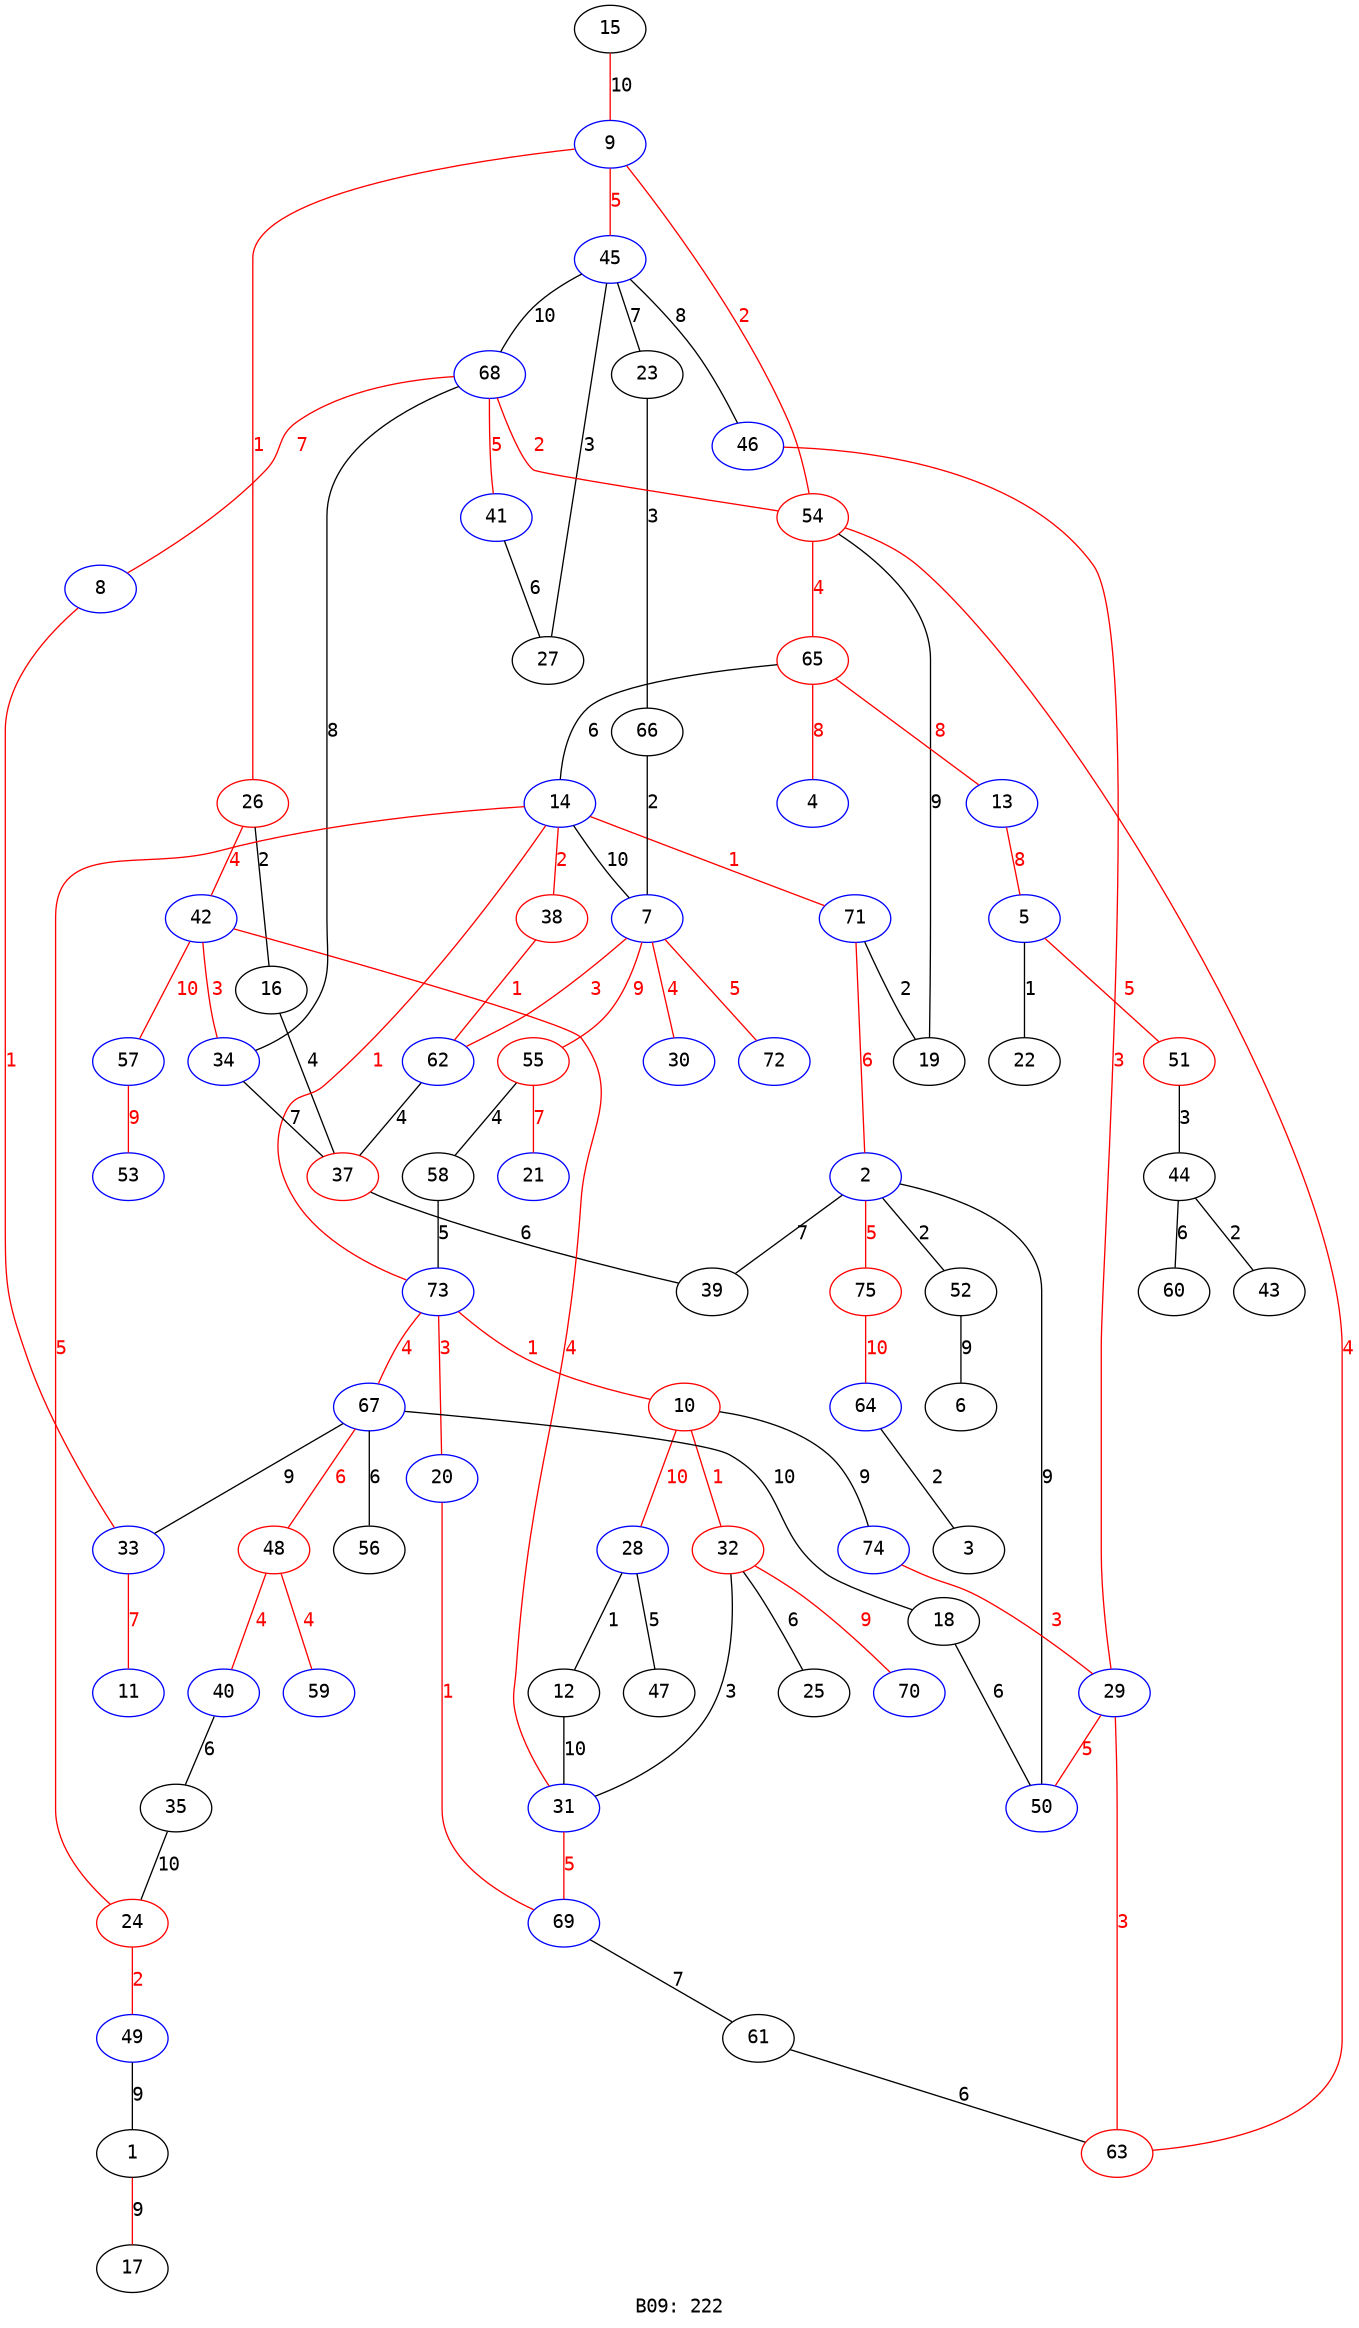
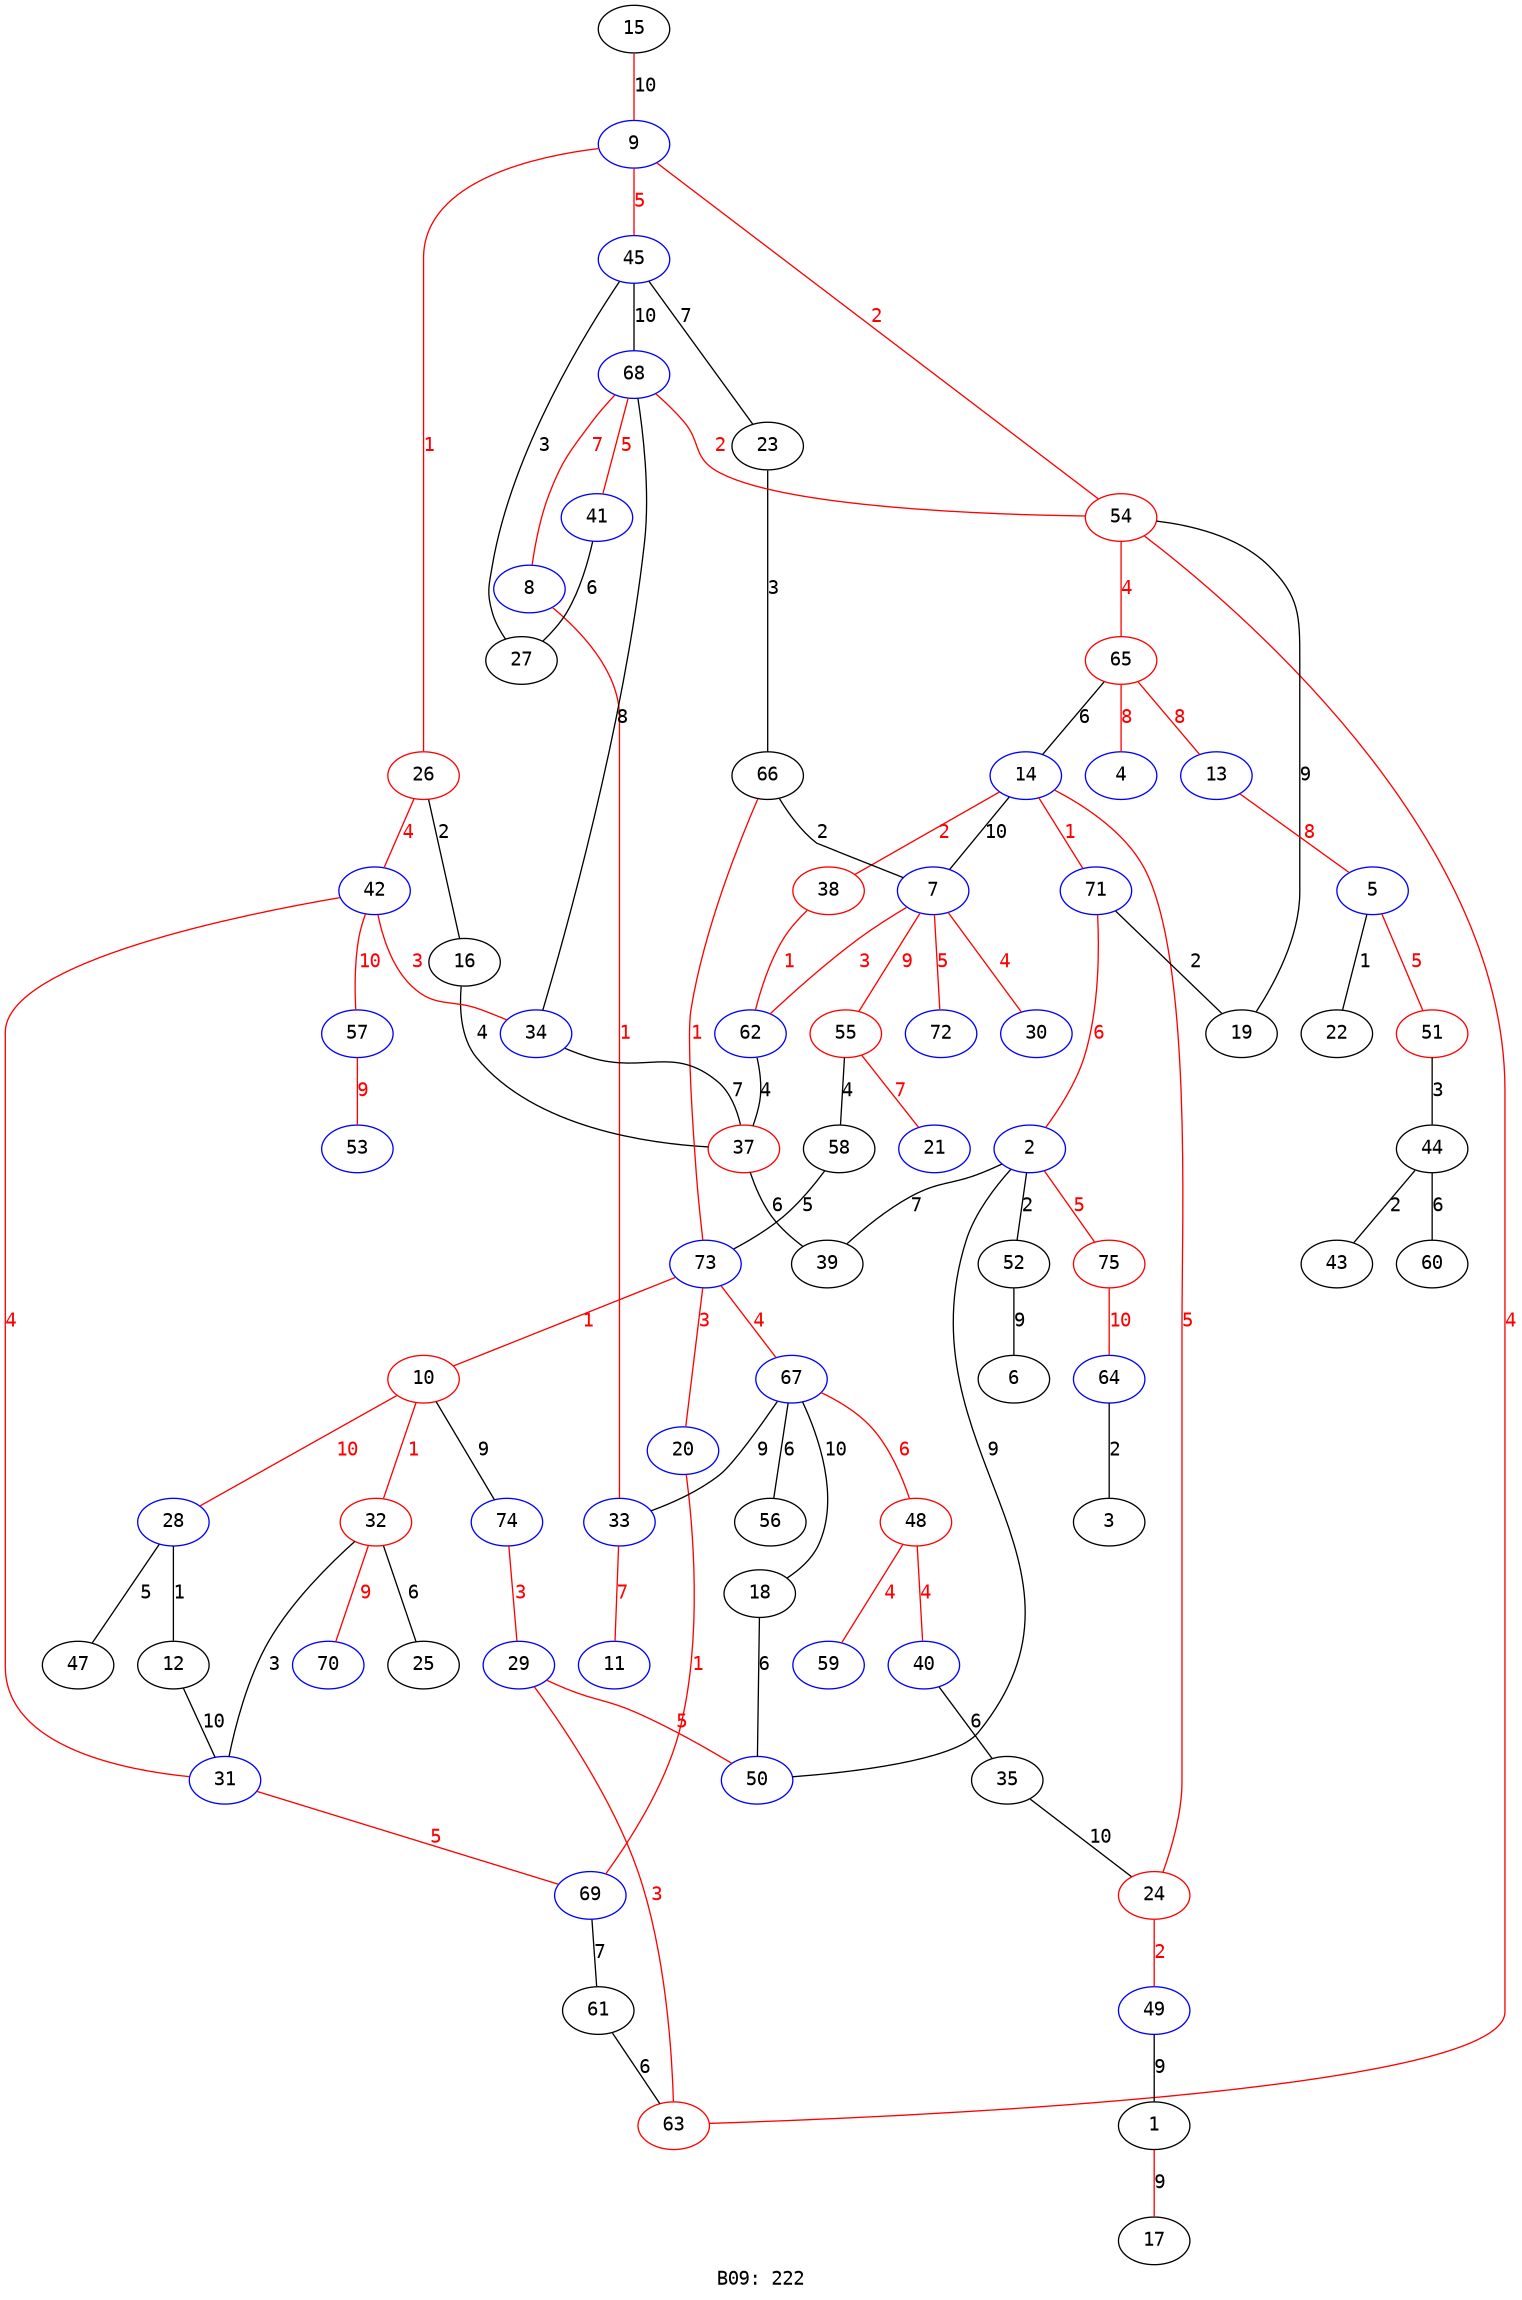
node "46": removed
edge "14" -- "73": now "66" -- "73"
